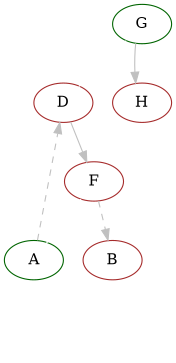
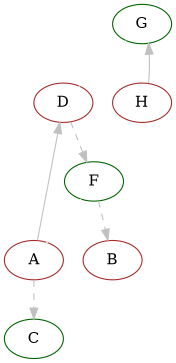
edge "G" -> "H": reversed
edge "D" -> "F": style solid -> dashed
node "F": color brown -> darkgreen
edge "A" -> "D": style dashed -> solid
node "A": color darkgreen -> brown
node "C": added
